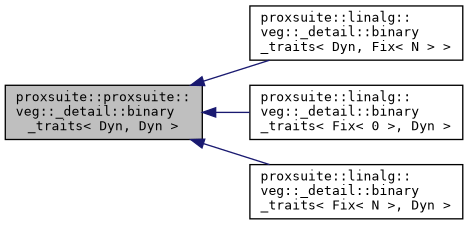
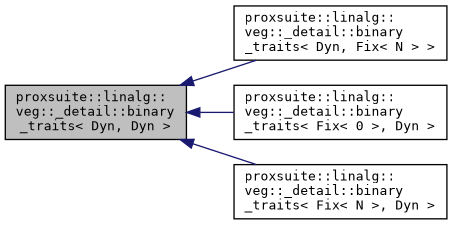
node "proxsuite::proxsuite:: veg::_detail::binary _traits< Dyn, Dyn >": label "proxsuite::proxsuite:: veg::_detail::binary _traits< Dyn, Dyn >" -> "proxsuite::linalg:: veg::_detail::binary _traits< Dyn, Dyn >"
